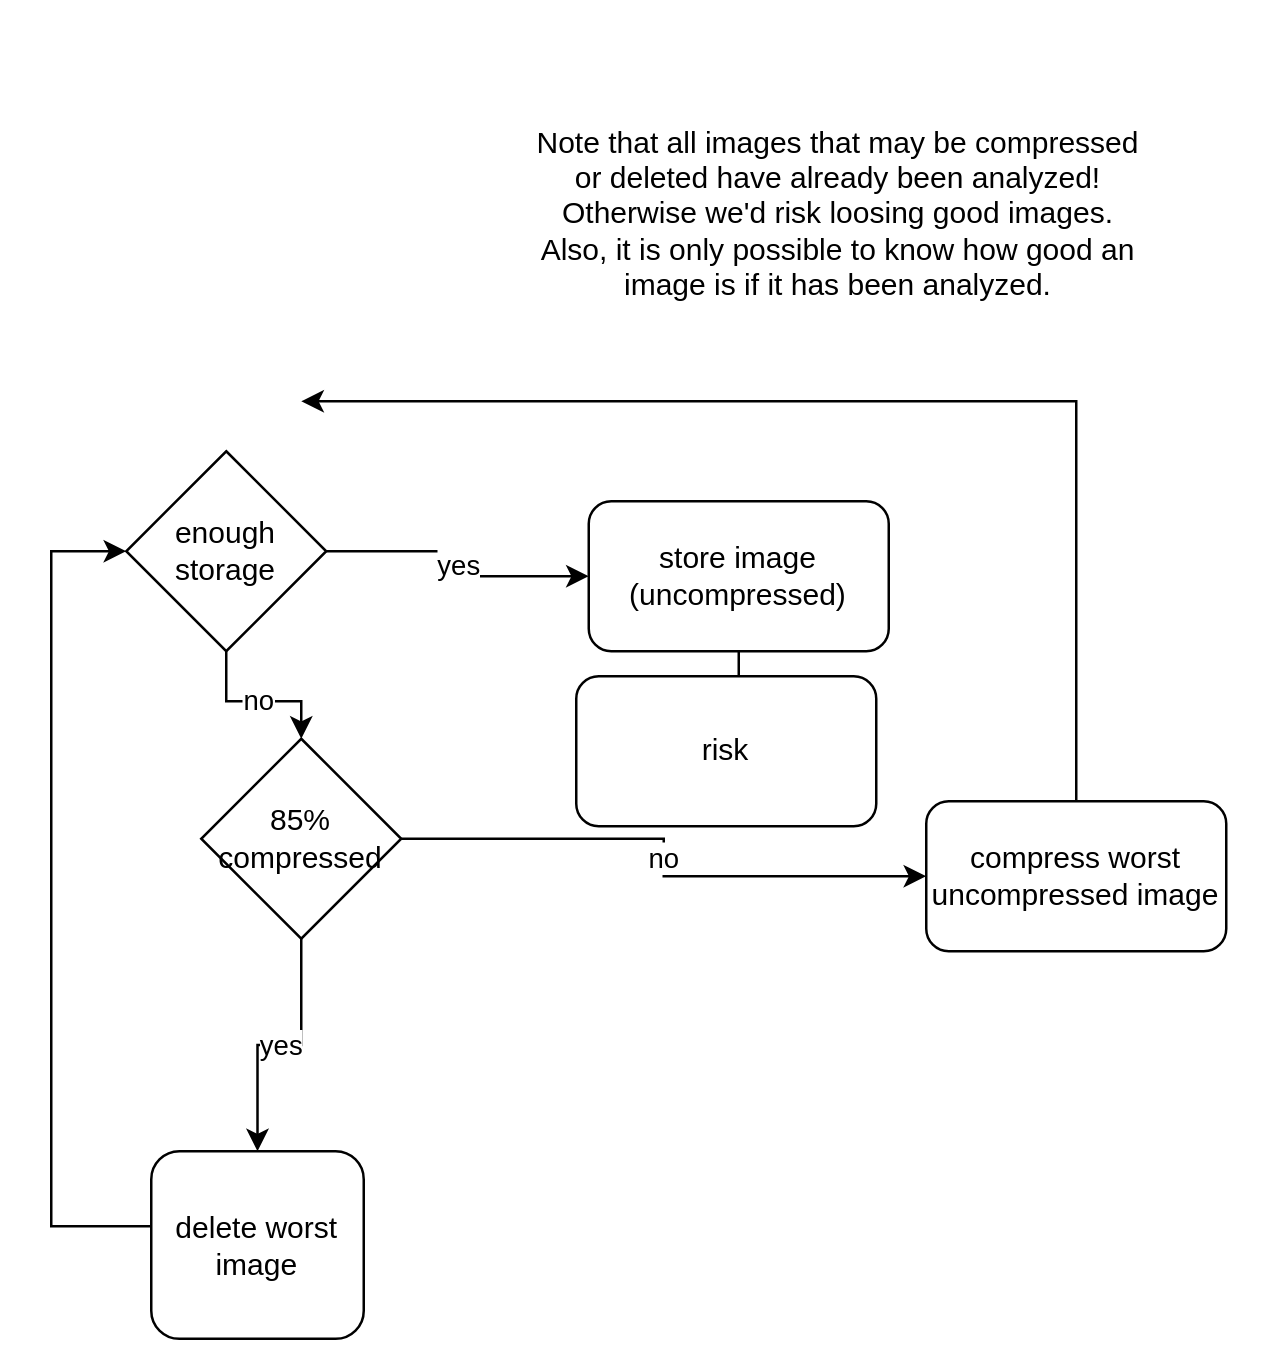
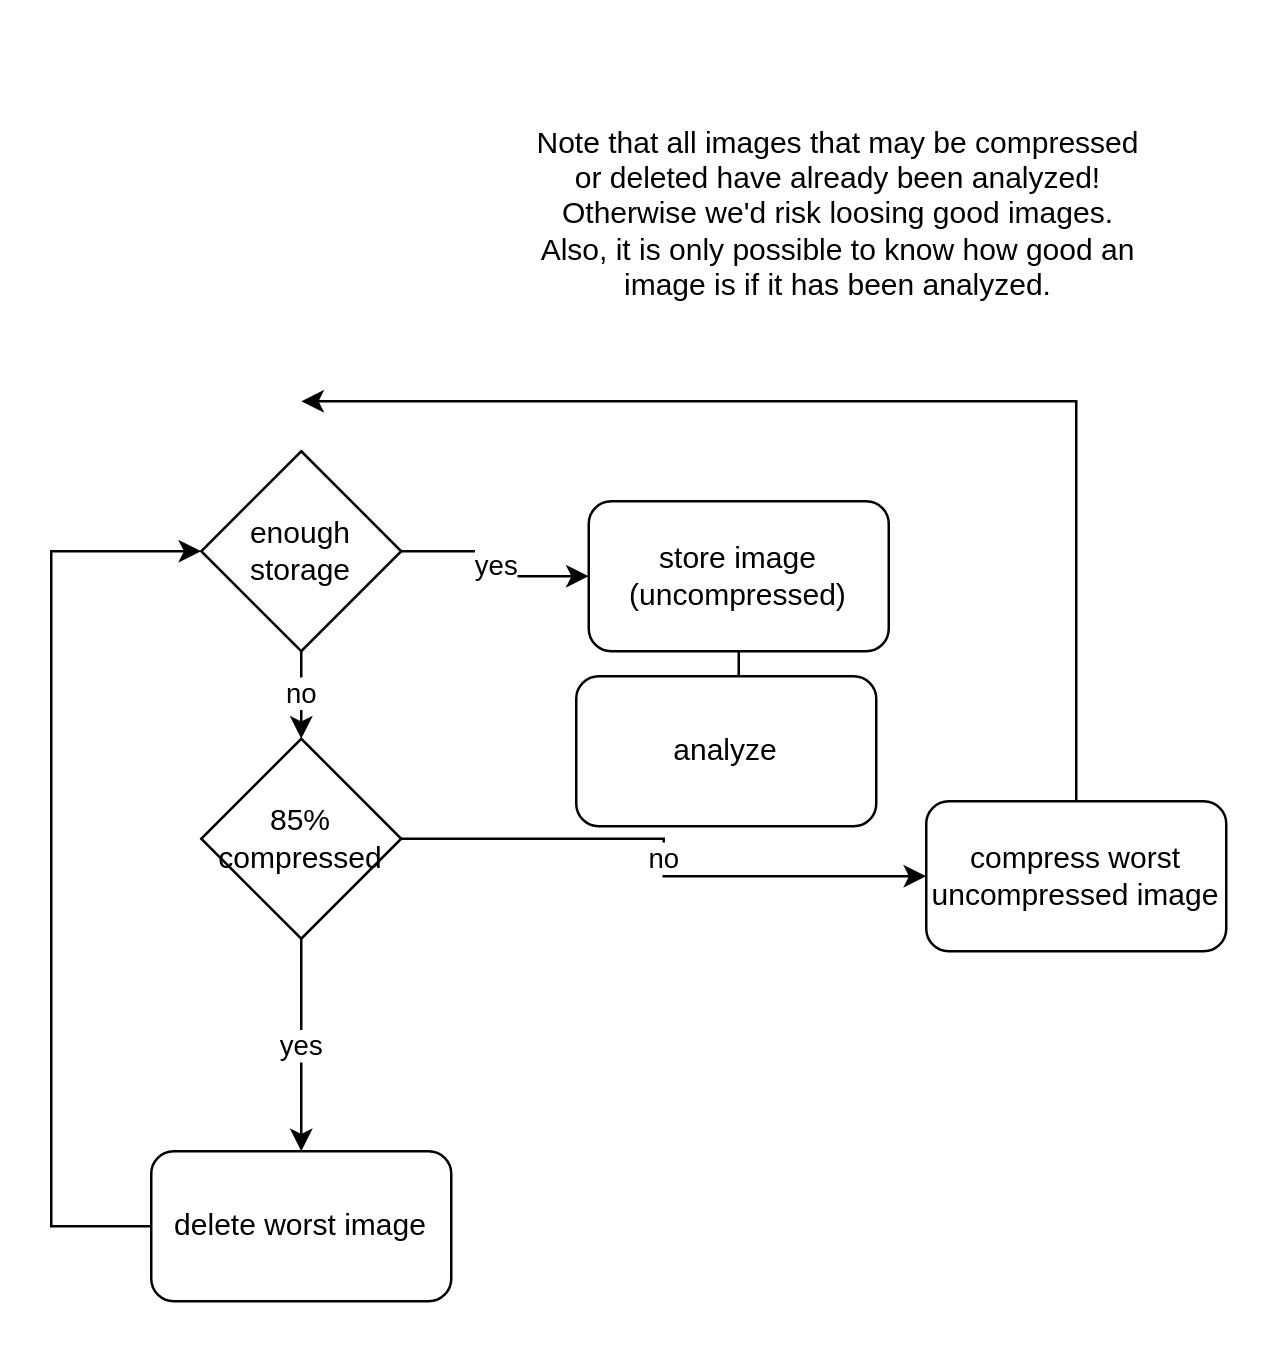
node "enough storage": moved (226, 551) -> (301, 551)
node "risk": label "risk" -> "analyze"
node "delete worst image": size 213x188 -> 300x150
